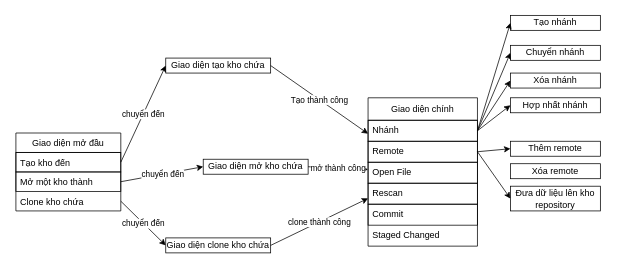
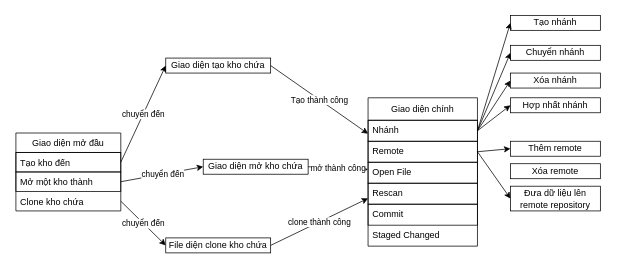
node "Đưa dữ liệu lên kho repository": label "Đưa dữ liệu lên kho repository" -> "Đưa dữ liệu lên remote repository"
node "Giao diện clone kho chứa": label "Giao diện clone kho chứa" -> "File diện clone kho chứa"
